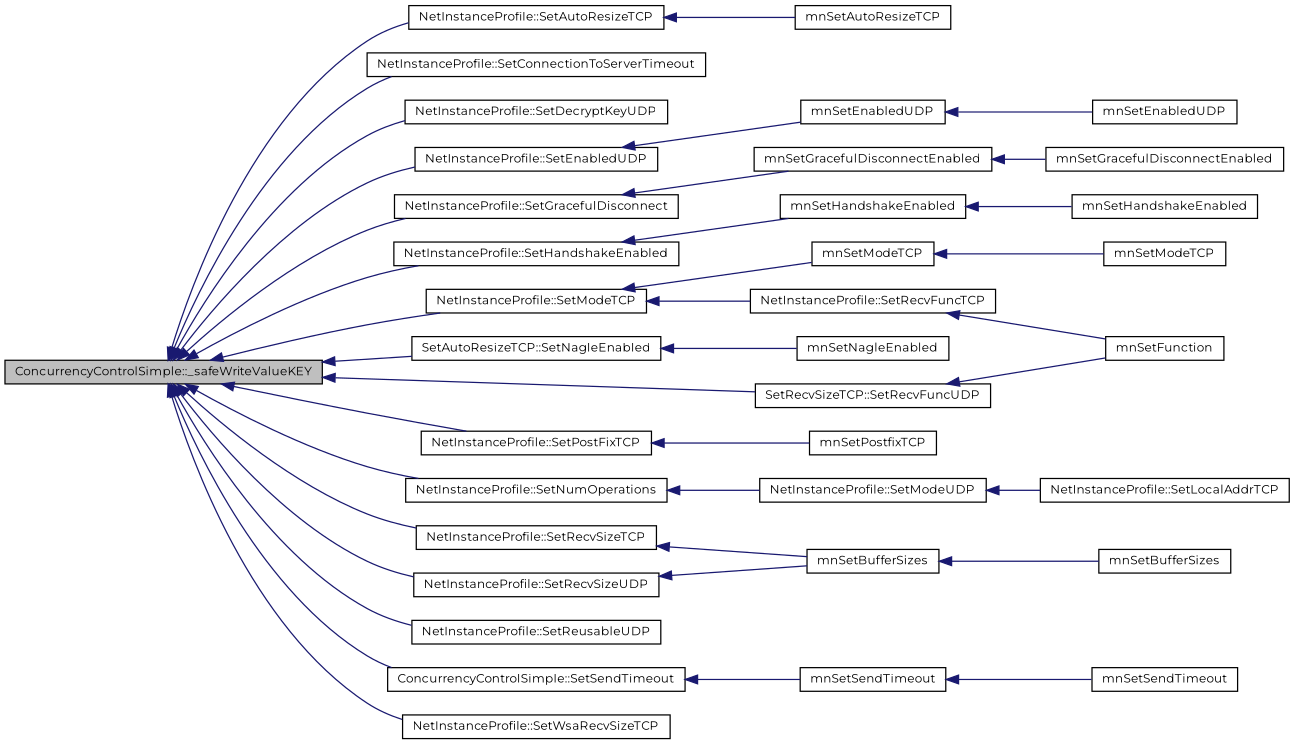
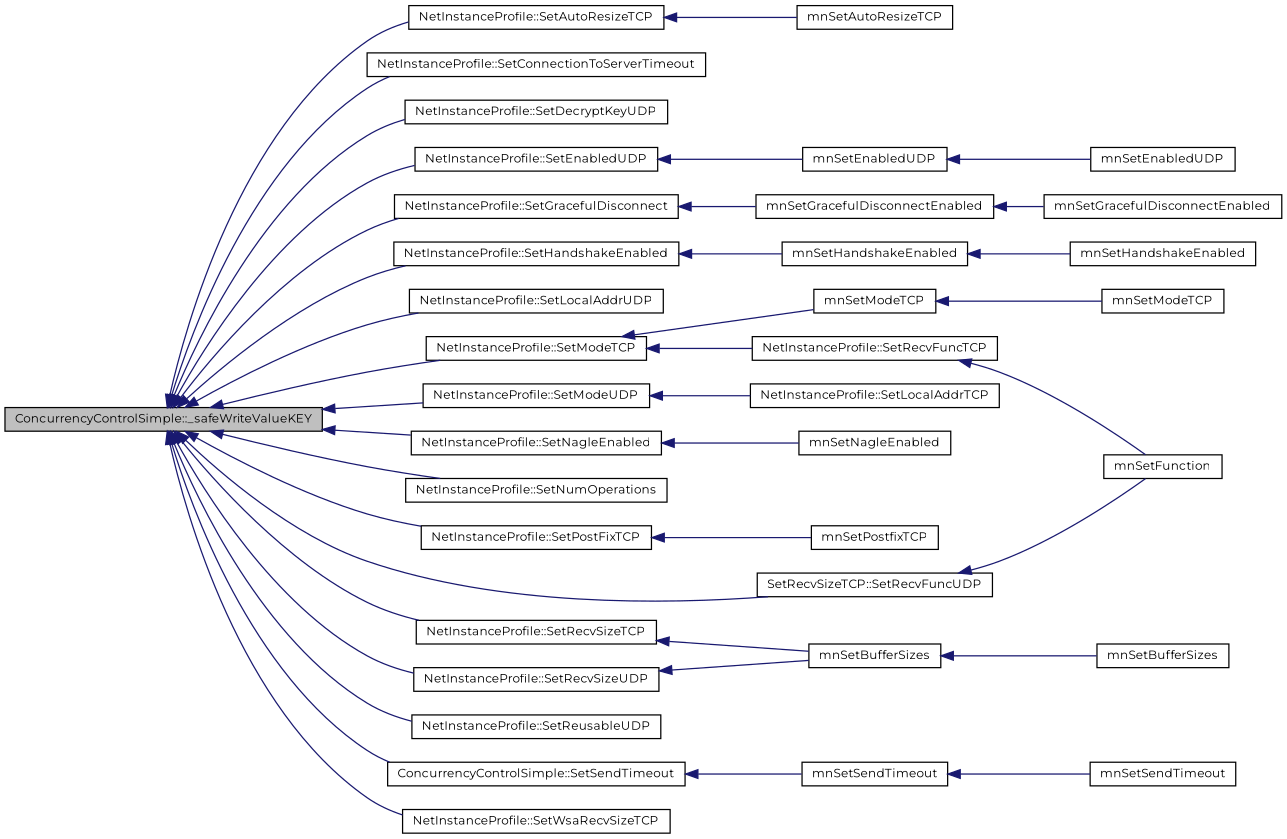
node "NetInstanceProfile::SetLocalAddrUDP": added
node "SetAutoResizeTCP::SetNagleEnabled": label "SetAutoResizeTCP::SetNagleEnabled" -> "NetInstanceProfile::SetNagleEnabled"
edge "NetInstanceProfile::SetModeUDP" -> "NetInstanceProfile::SetNumOperations": now "NetInstanceProfile::SetModeUDP" -> "ConcurrencyControlSimple::_safeWriteValueKEY"
